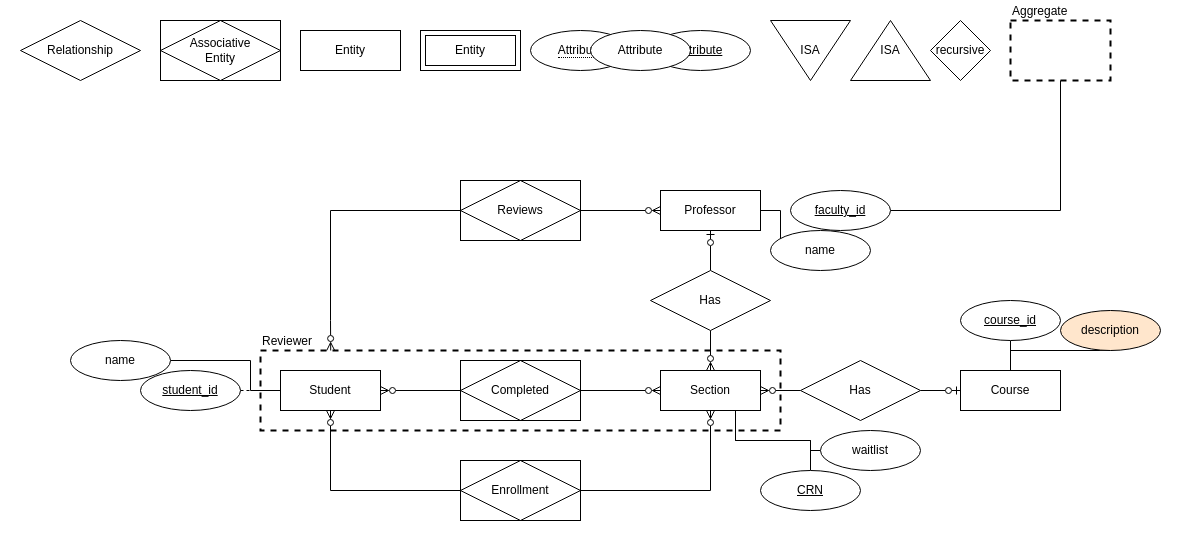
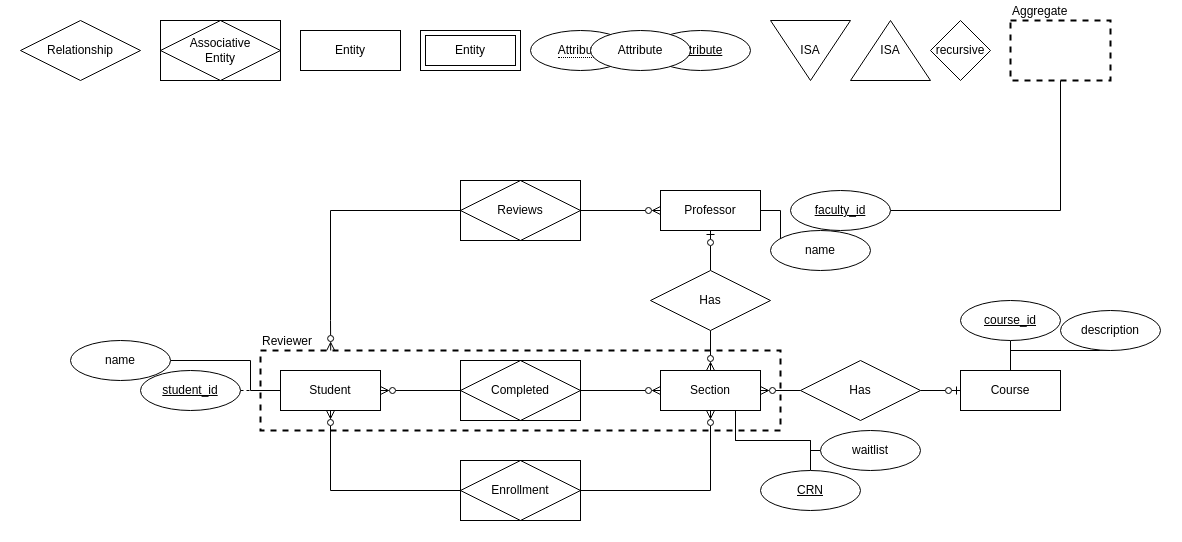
node "description": fillcolor #ffe6cc -> #ffffff
